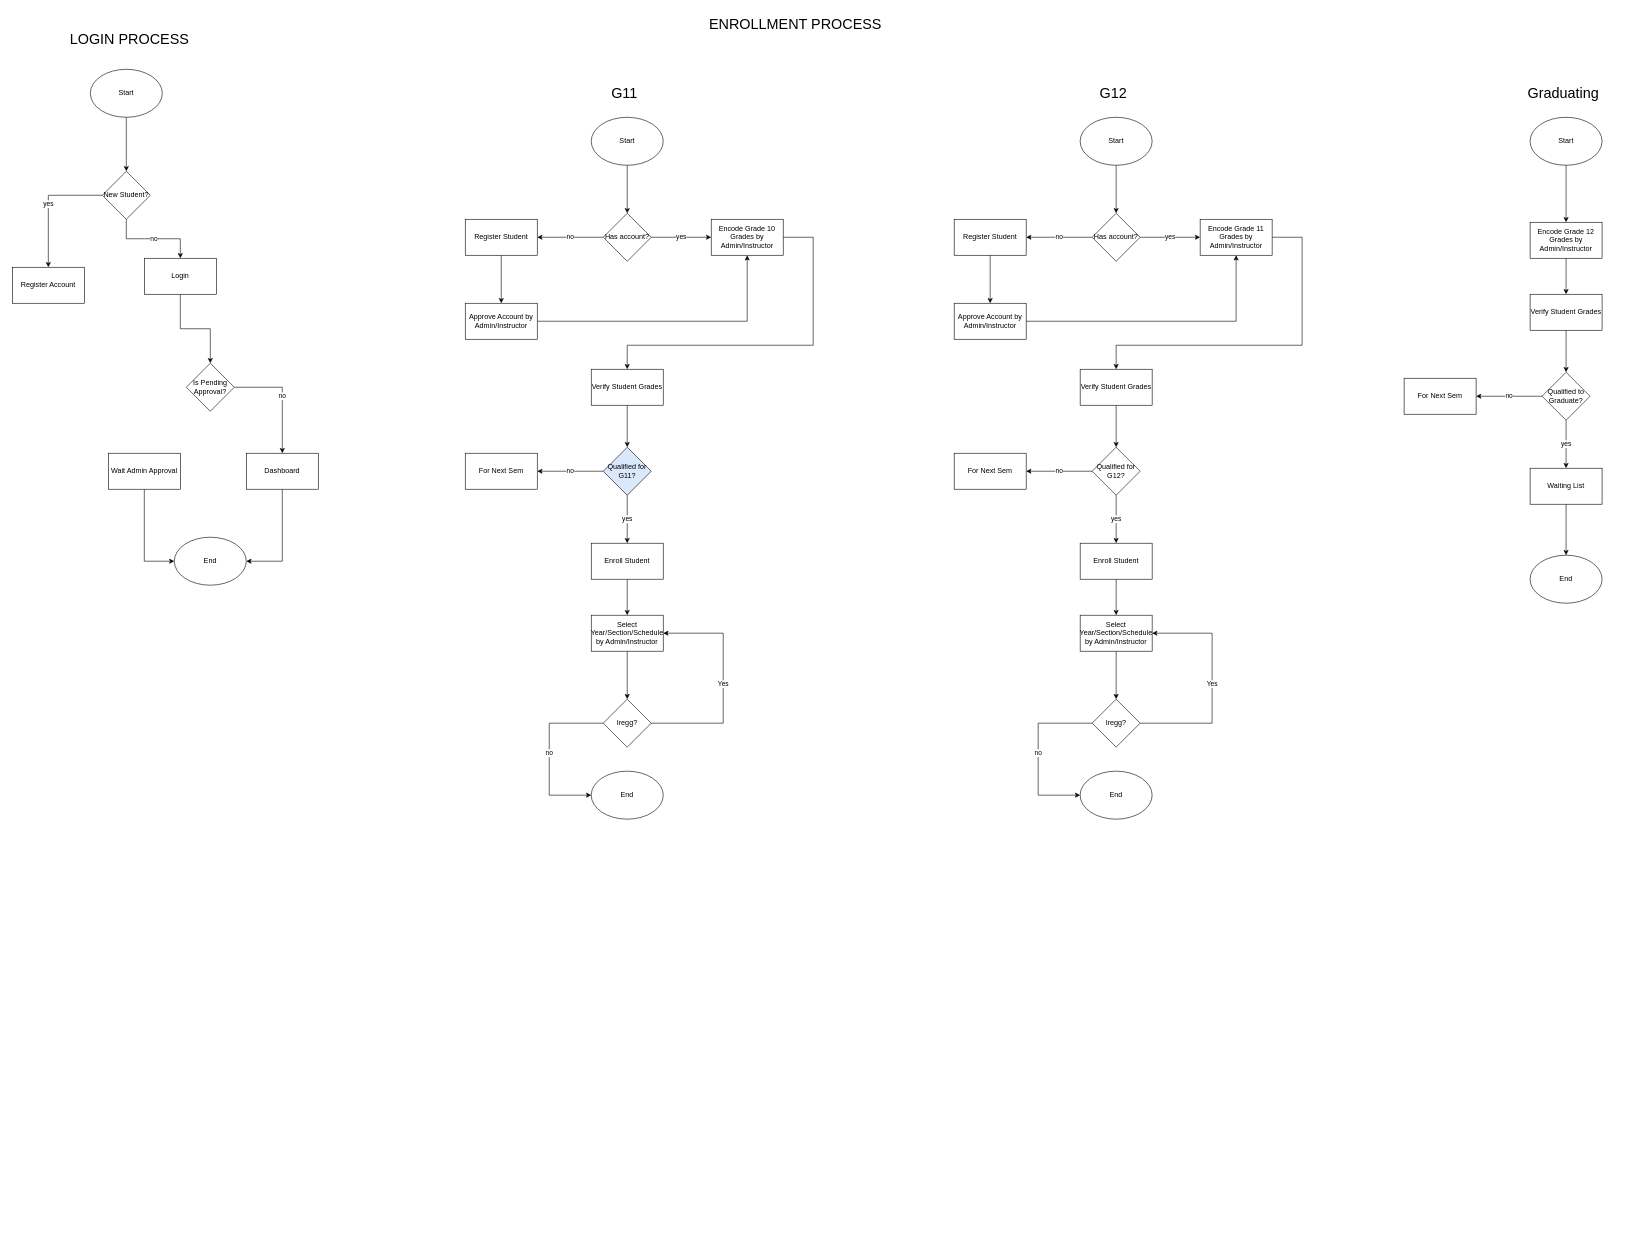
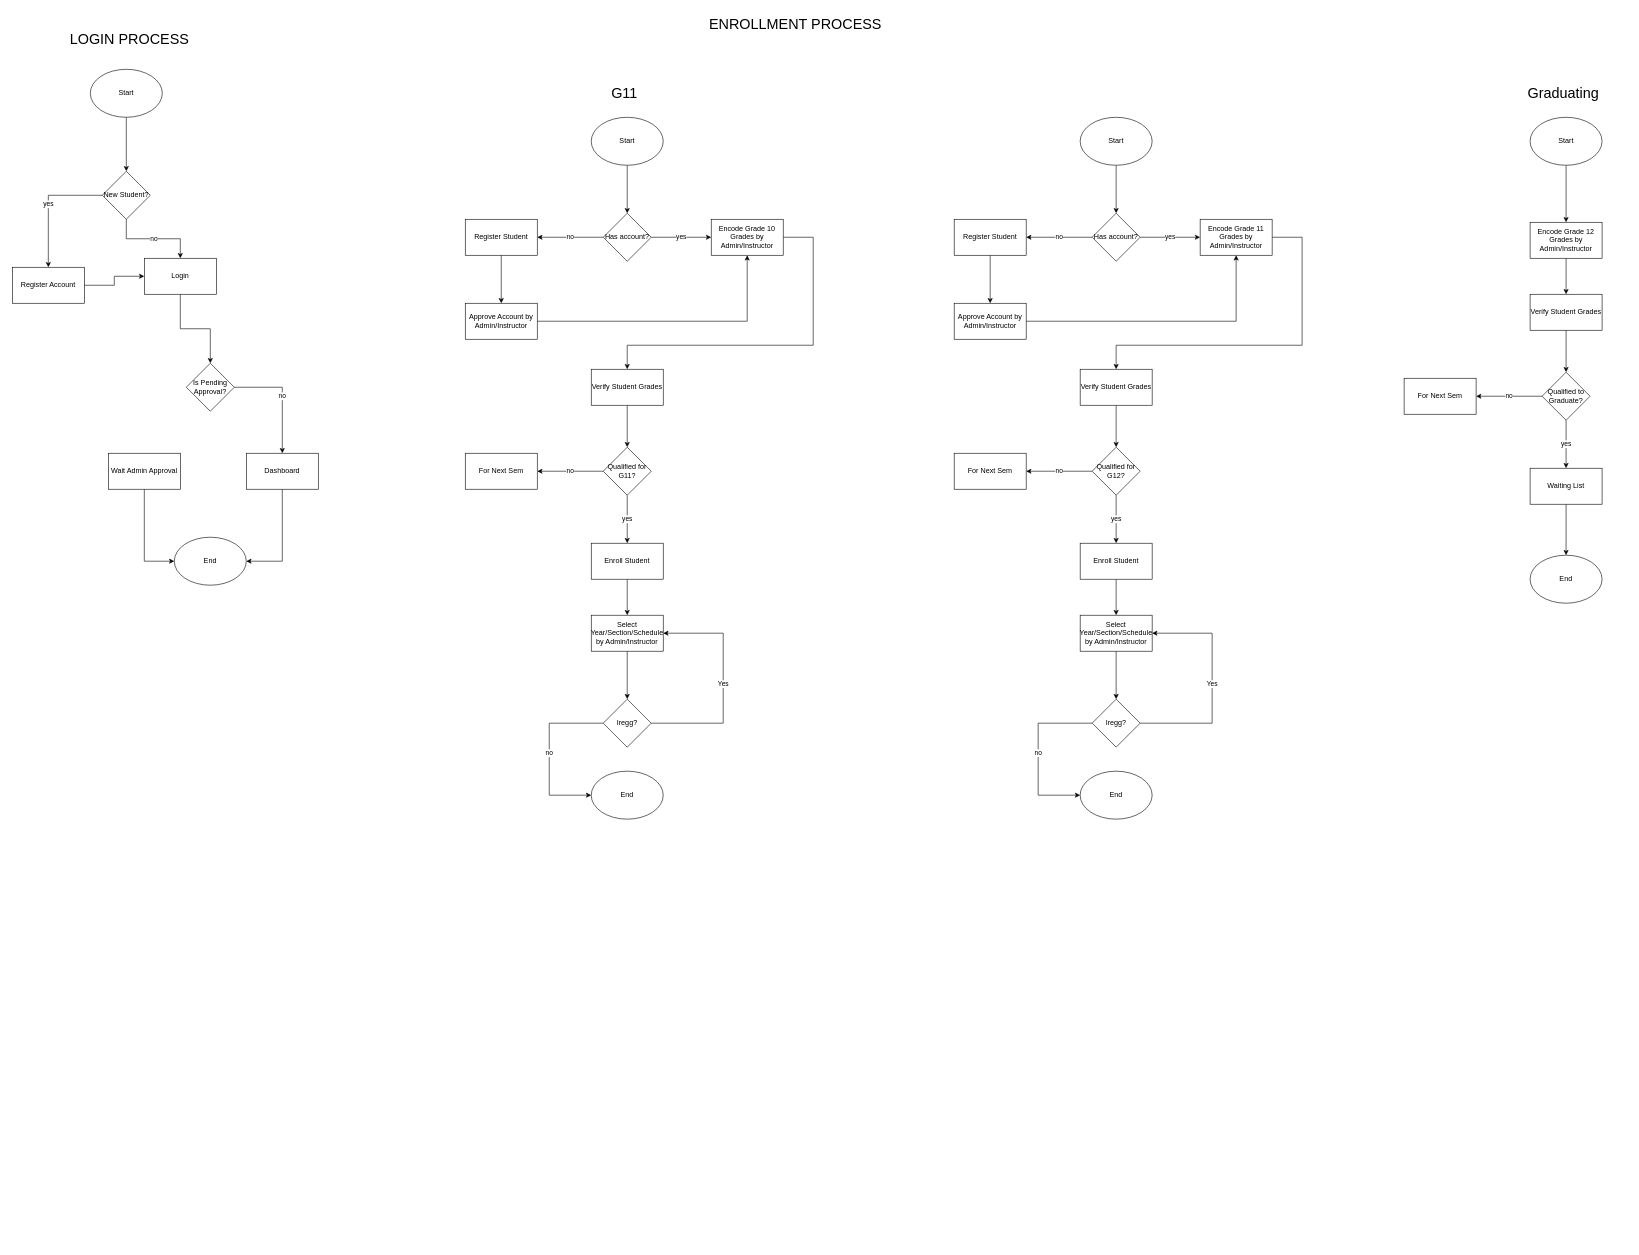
node "G12": removed
edge "Register Account" -> "Login": added
node "Qualified for G11?": fillcolor #dae8fc -> #ffffff
